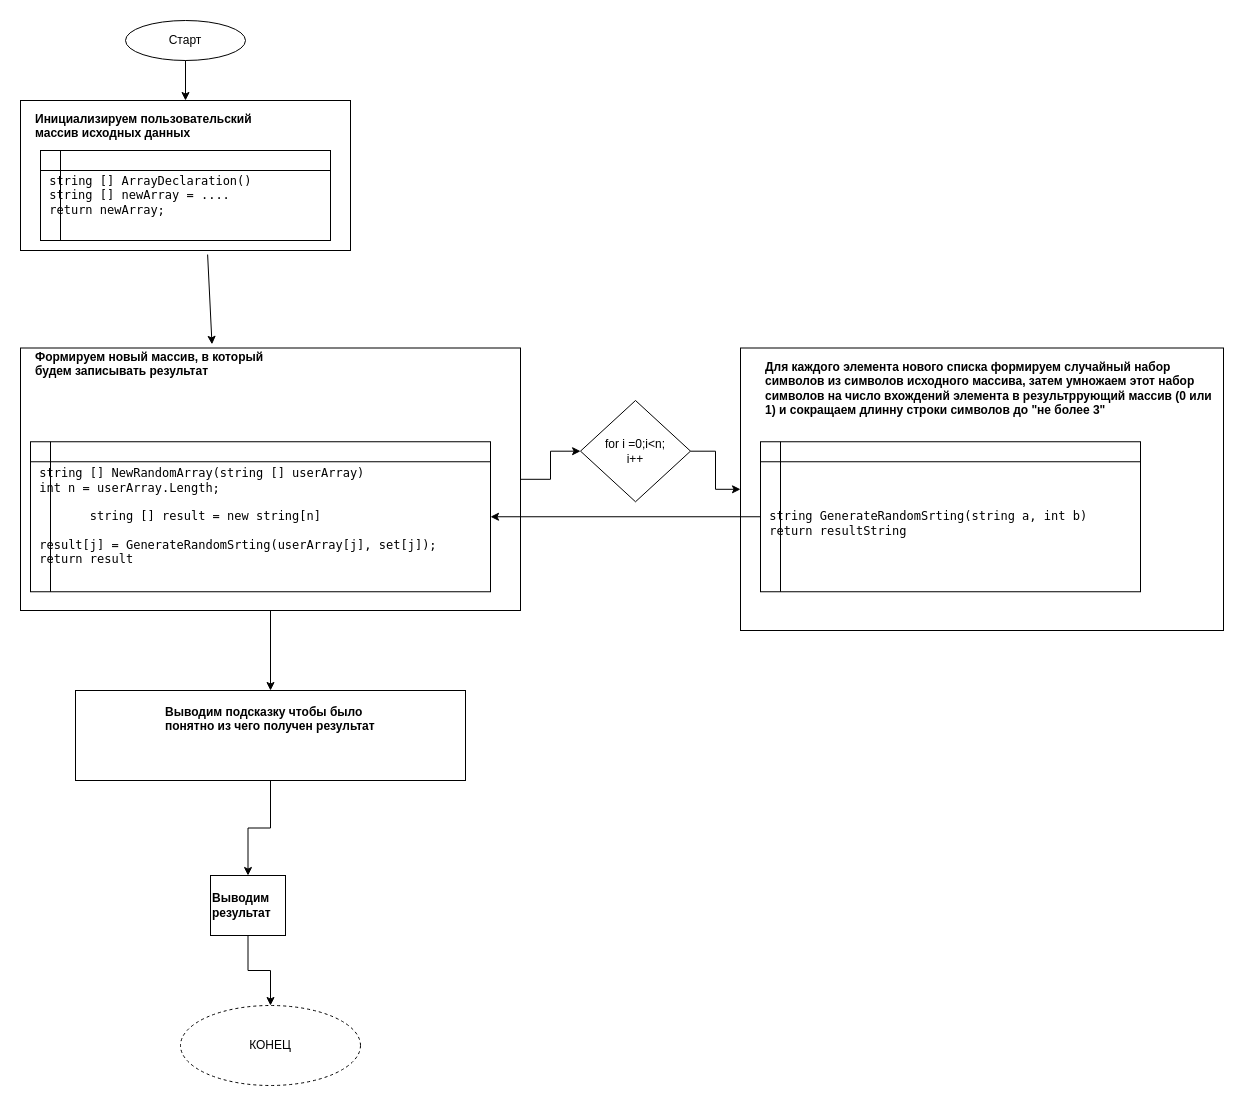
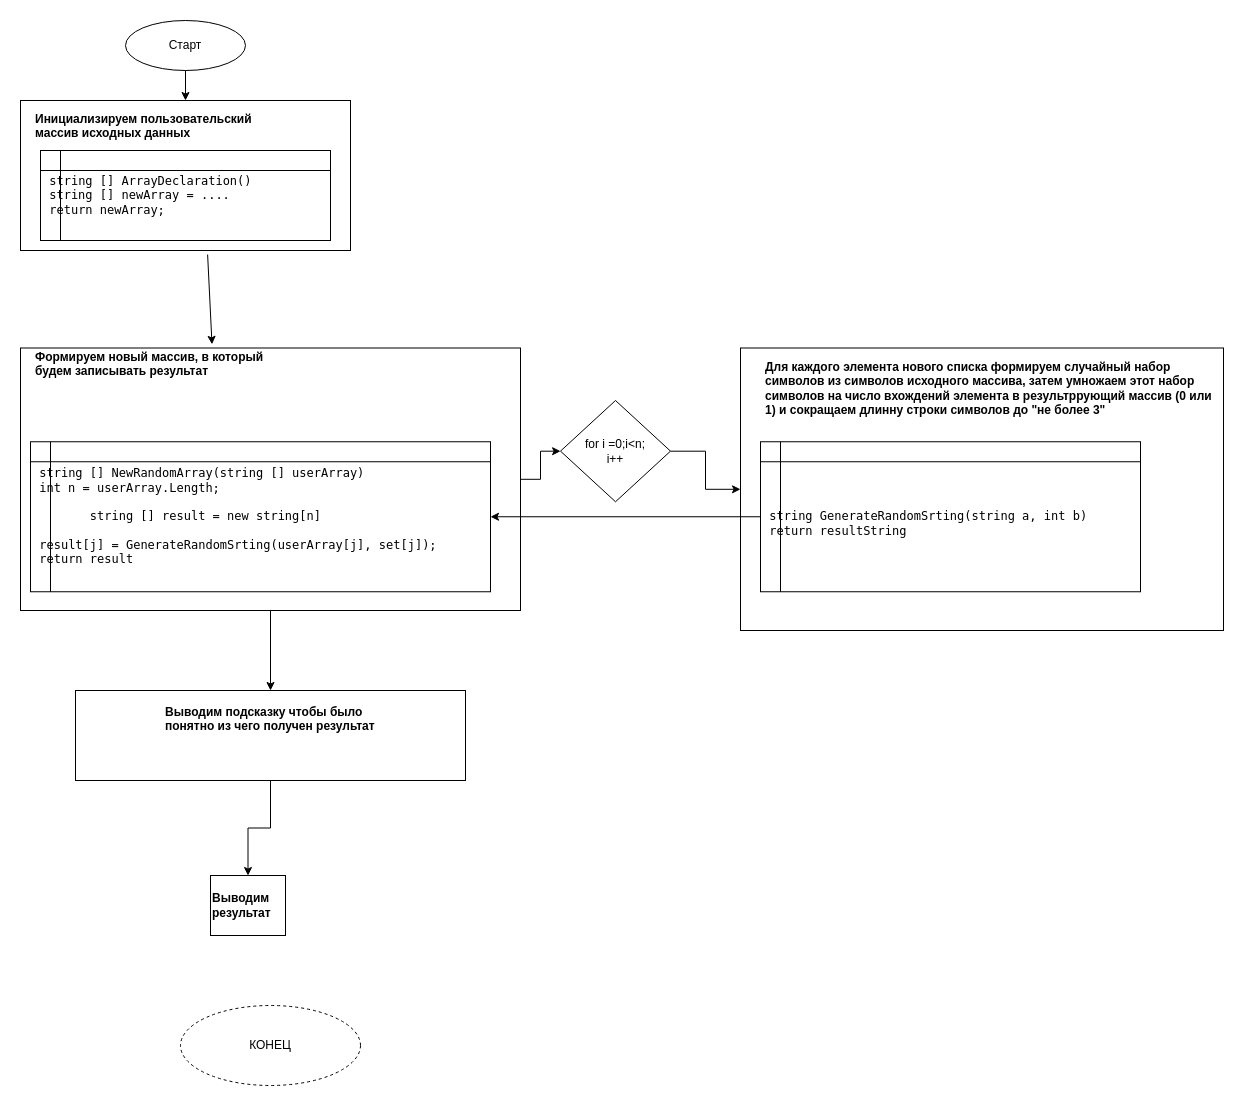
node "Старт": size 120x40 -> 120x50
node "for i =0;i<n; i++": moved (636, 451) -> (616, 451)
edge "Выводим результат" -> "КОНЕЦ": removed
